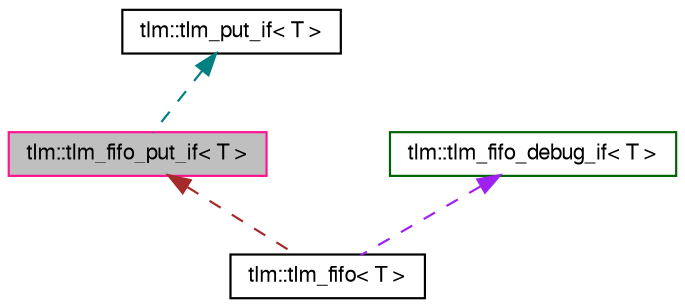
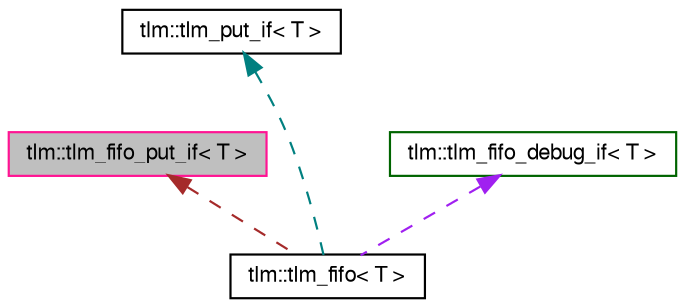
edge "tlm::tlm_fifo_put_if< T >" -> "tlm::tlm_put_if< T >": now "tlm::tlm_fifo< T >" -> "tlm::tlm_put_if< T >"
